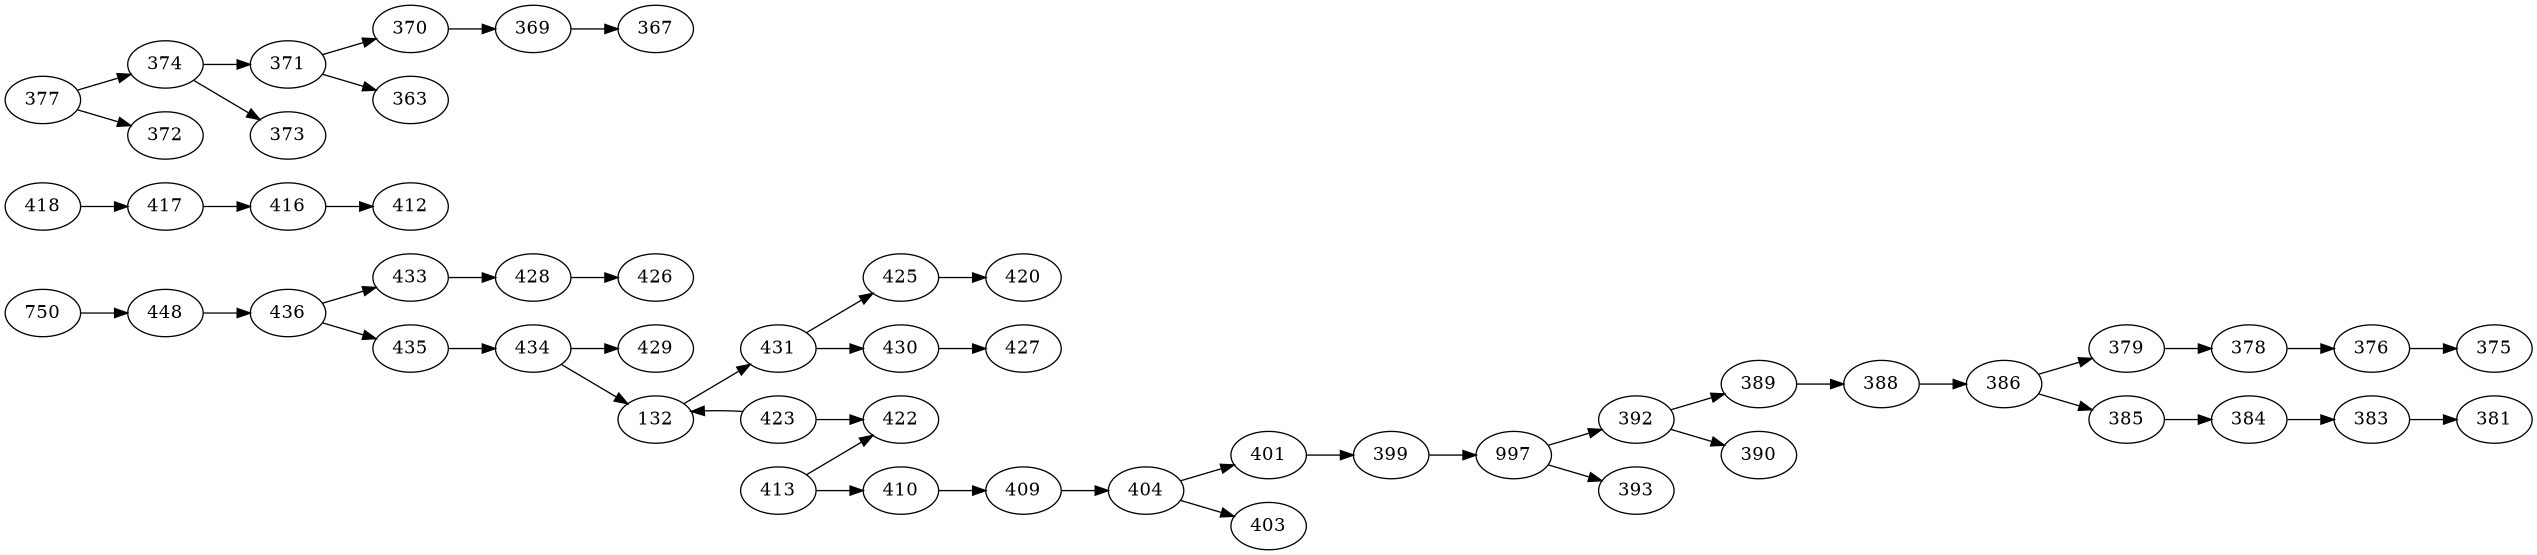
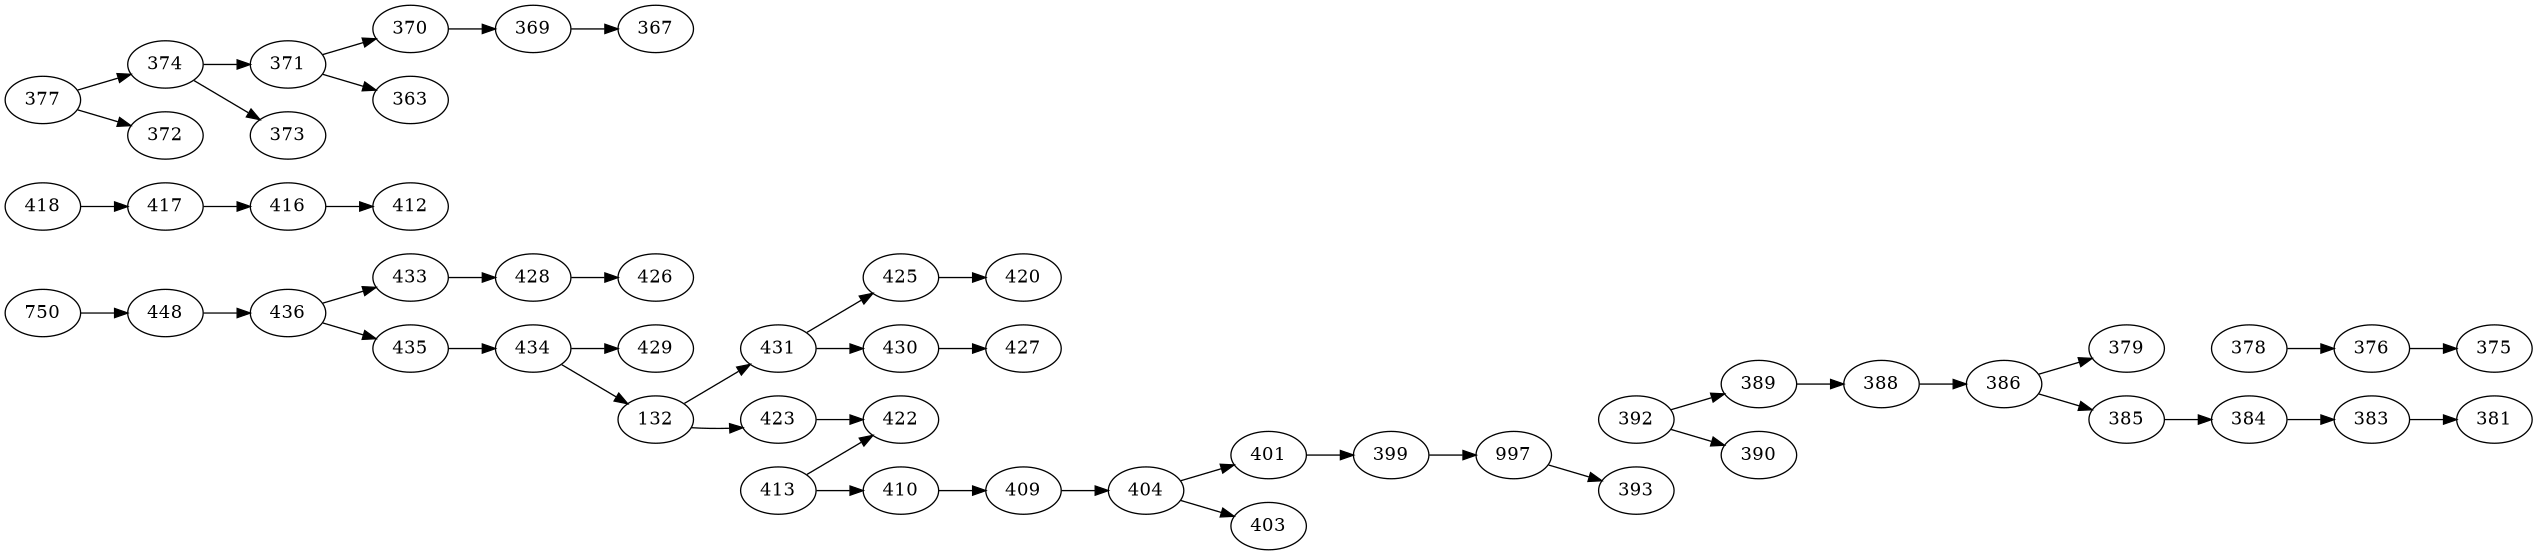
edge "379" -> "378": removed
edge "423" -> "132": reversed
edge "997" -> "392": removed
